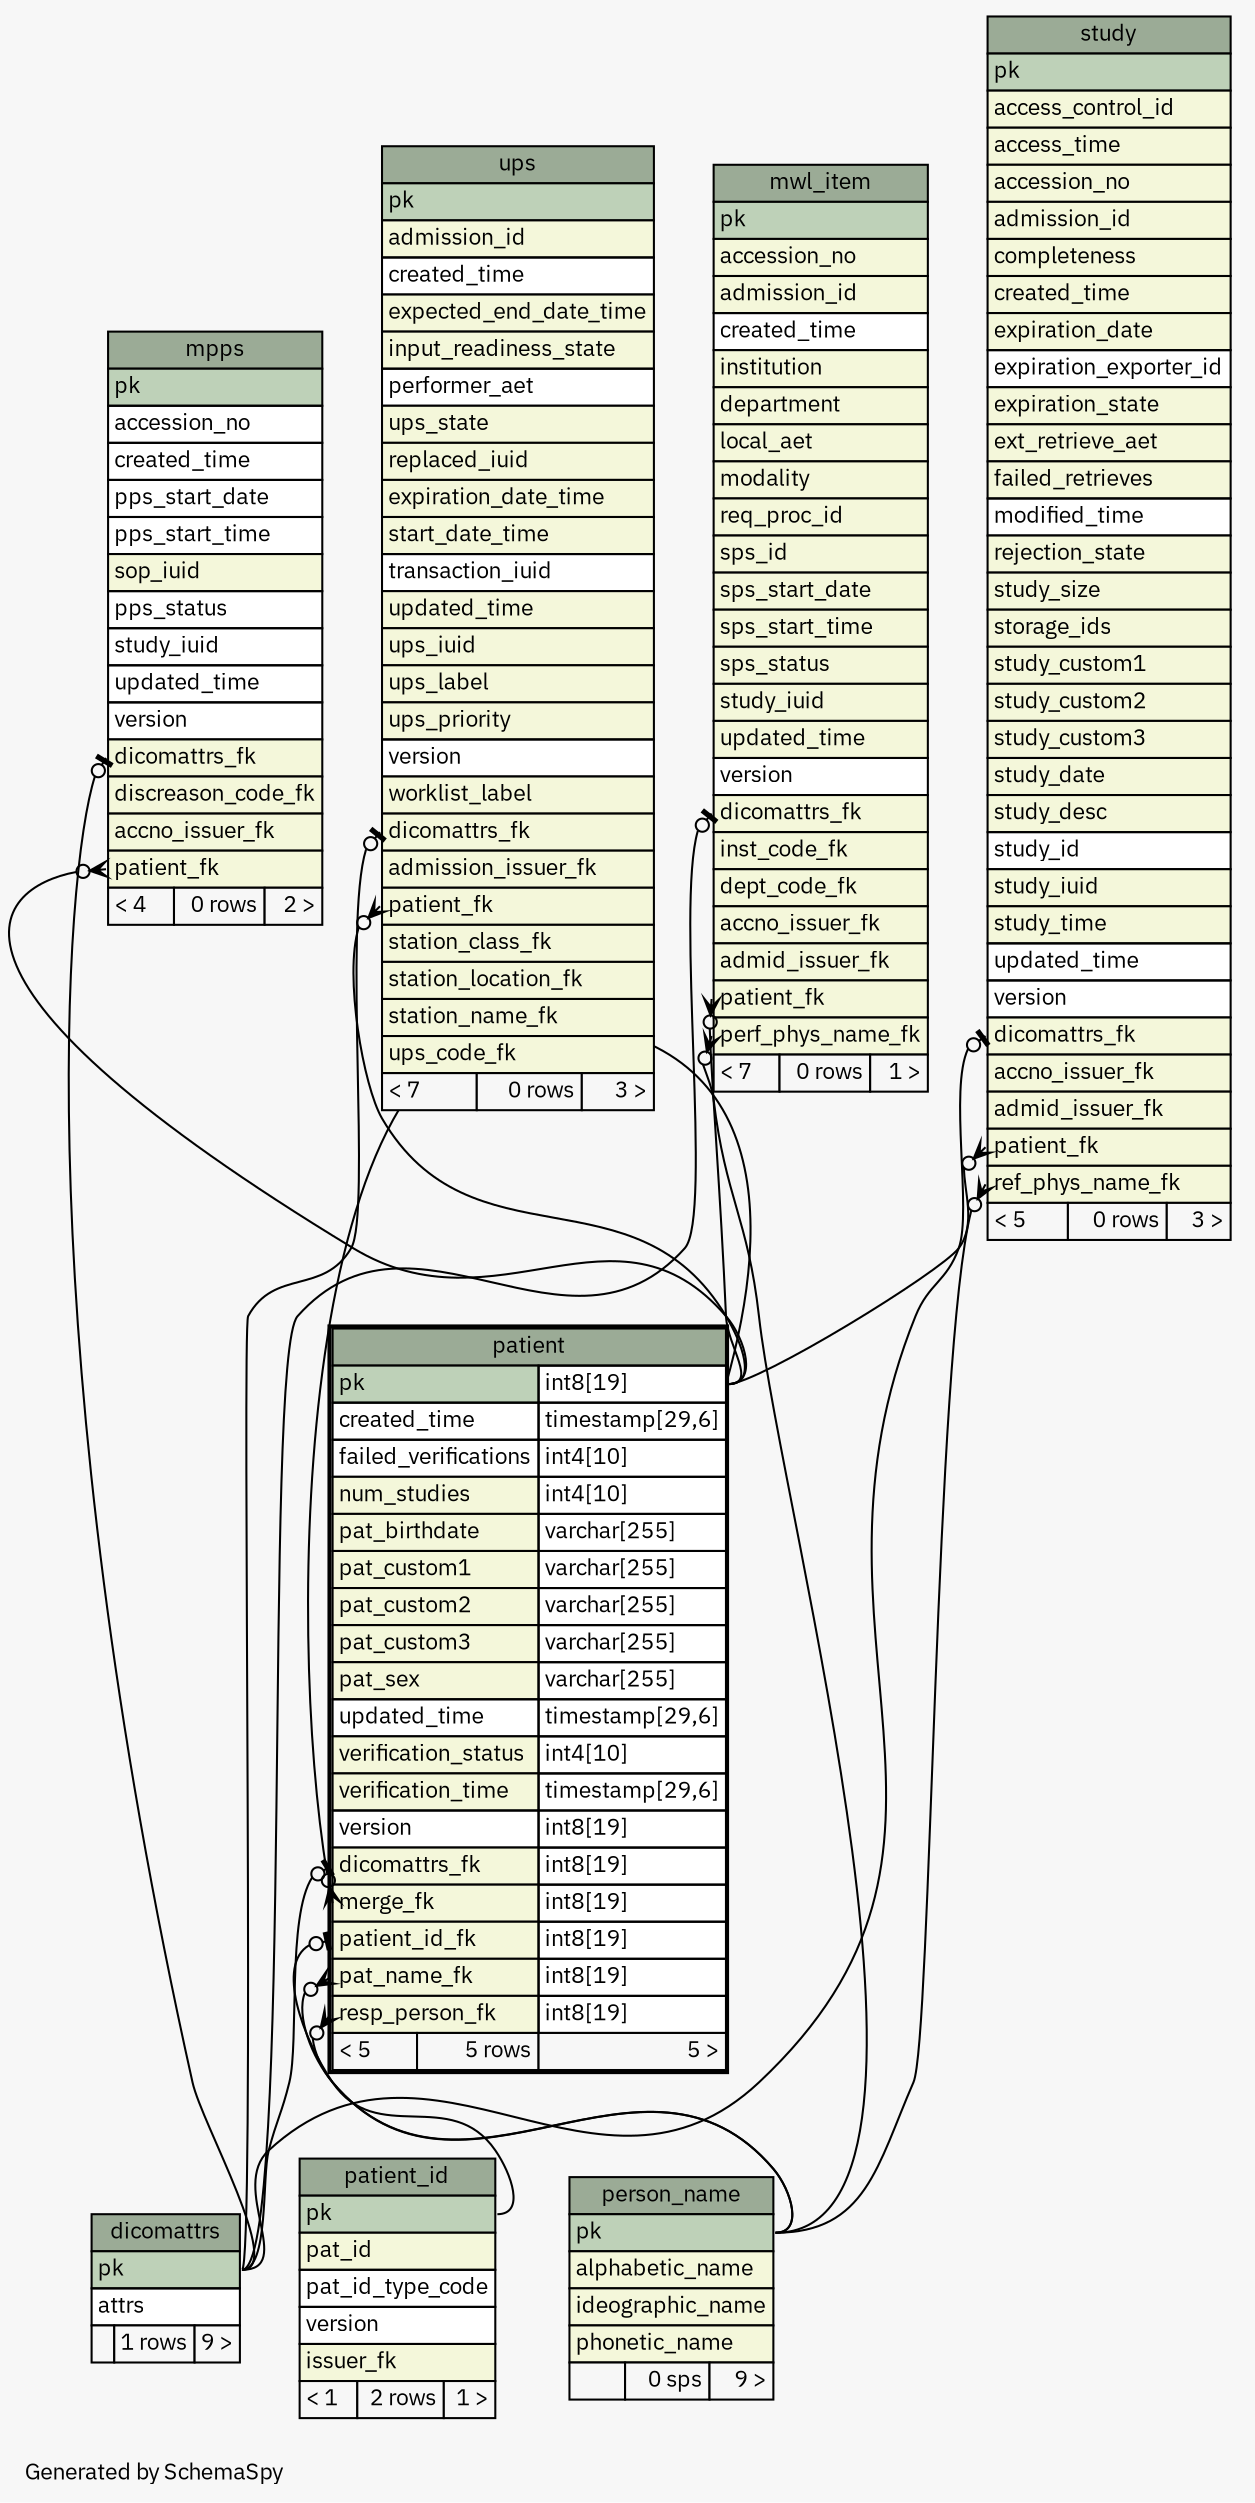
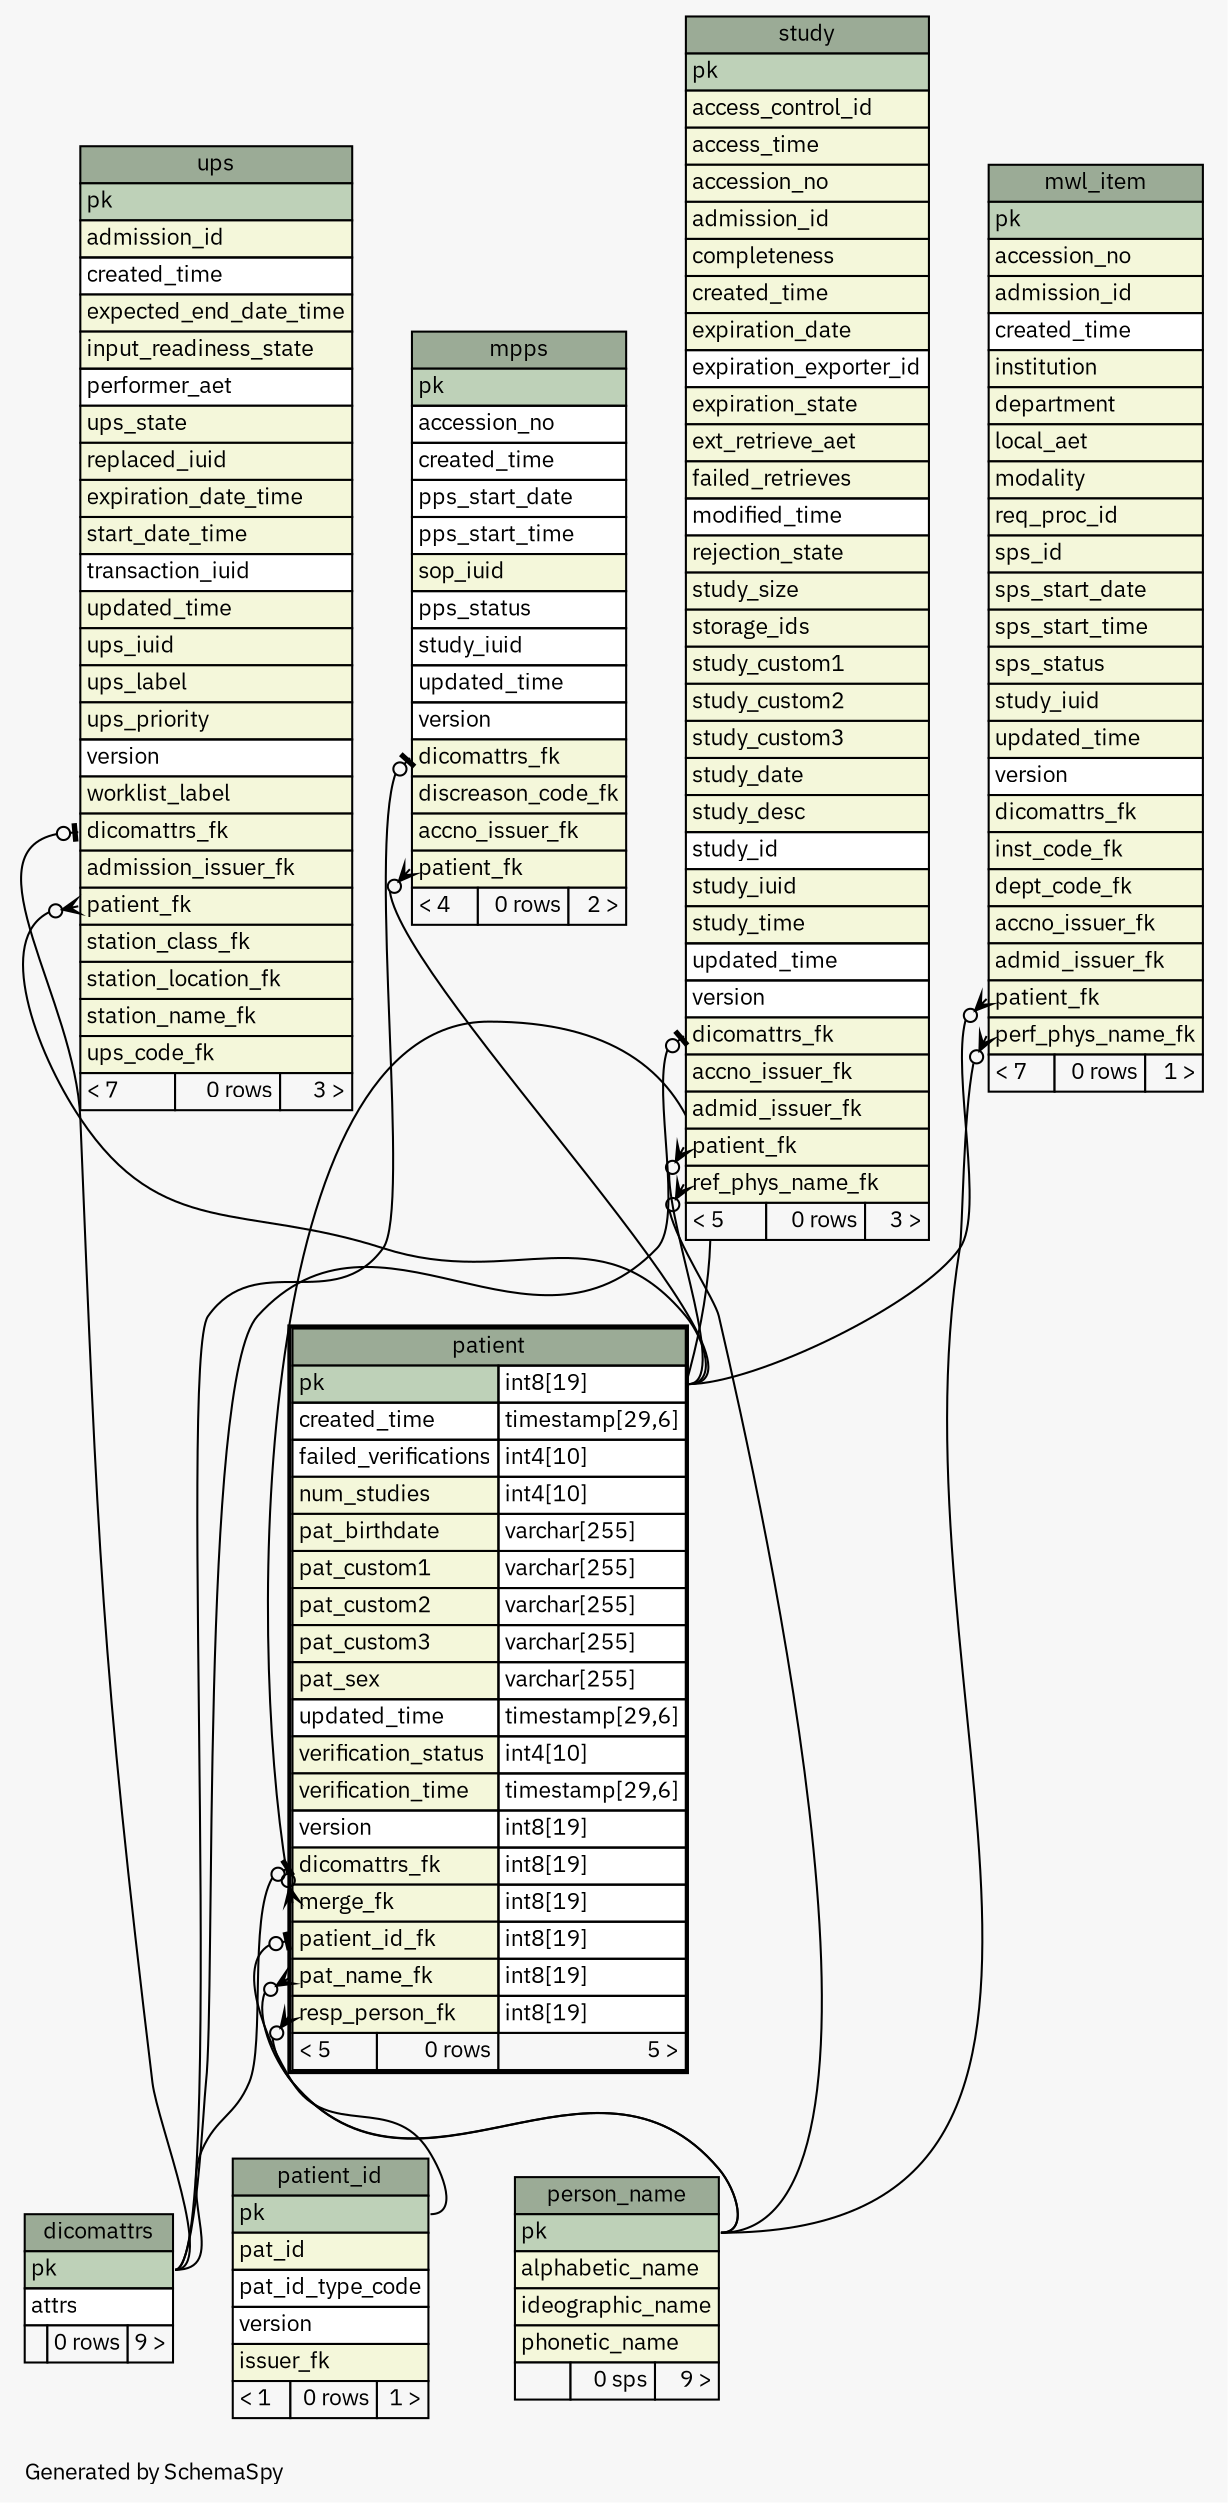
edge "dicomattrs" -> "mwl_item": removed
node "patient": text "5 rows" -> "0 rows"
node "dicomattrs": text "1 rows" -> "0 rows"
node "patient_id": text "2 rows" -> "0 rows"
